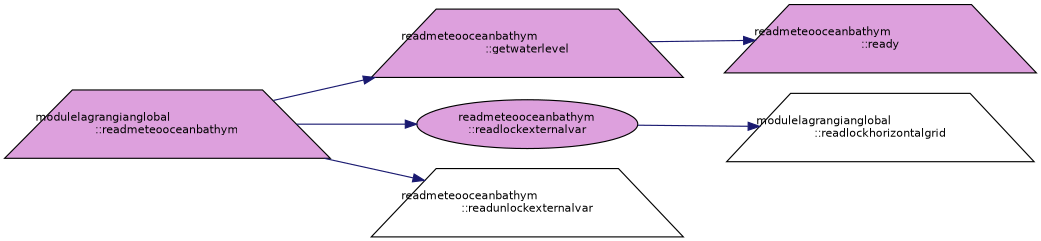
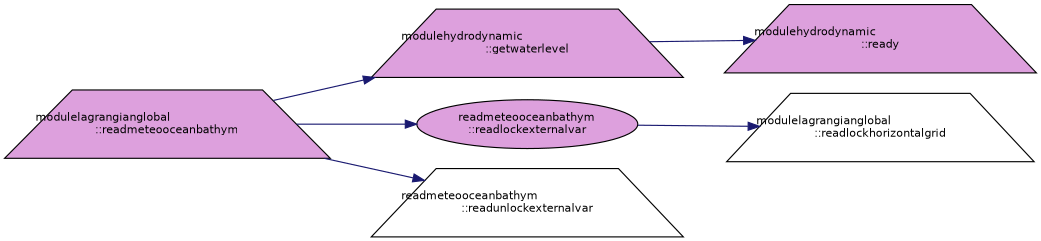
node "readmeteooceanbathym ::ready": label "readmeteooceanbathym ::ready" -> "modulehydrodynamic ::ready"
node "readmeteooceanbathym ::getwaterlevel": label "readmeteooceanbathym ::getwaterlevel" -> "modulehydrodynamic ::getwaterlevel"
